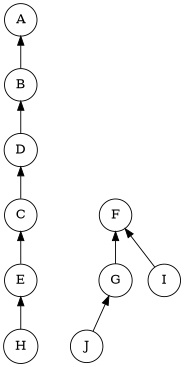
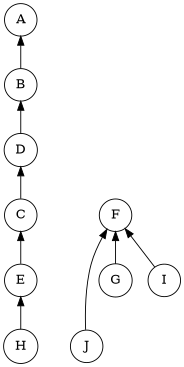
edge "J" -> "G": now "J" -> "F"
